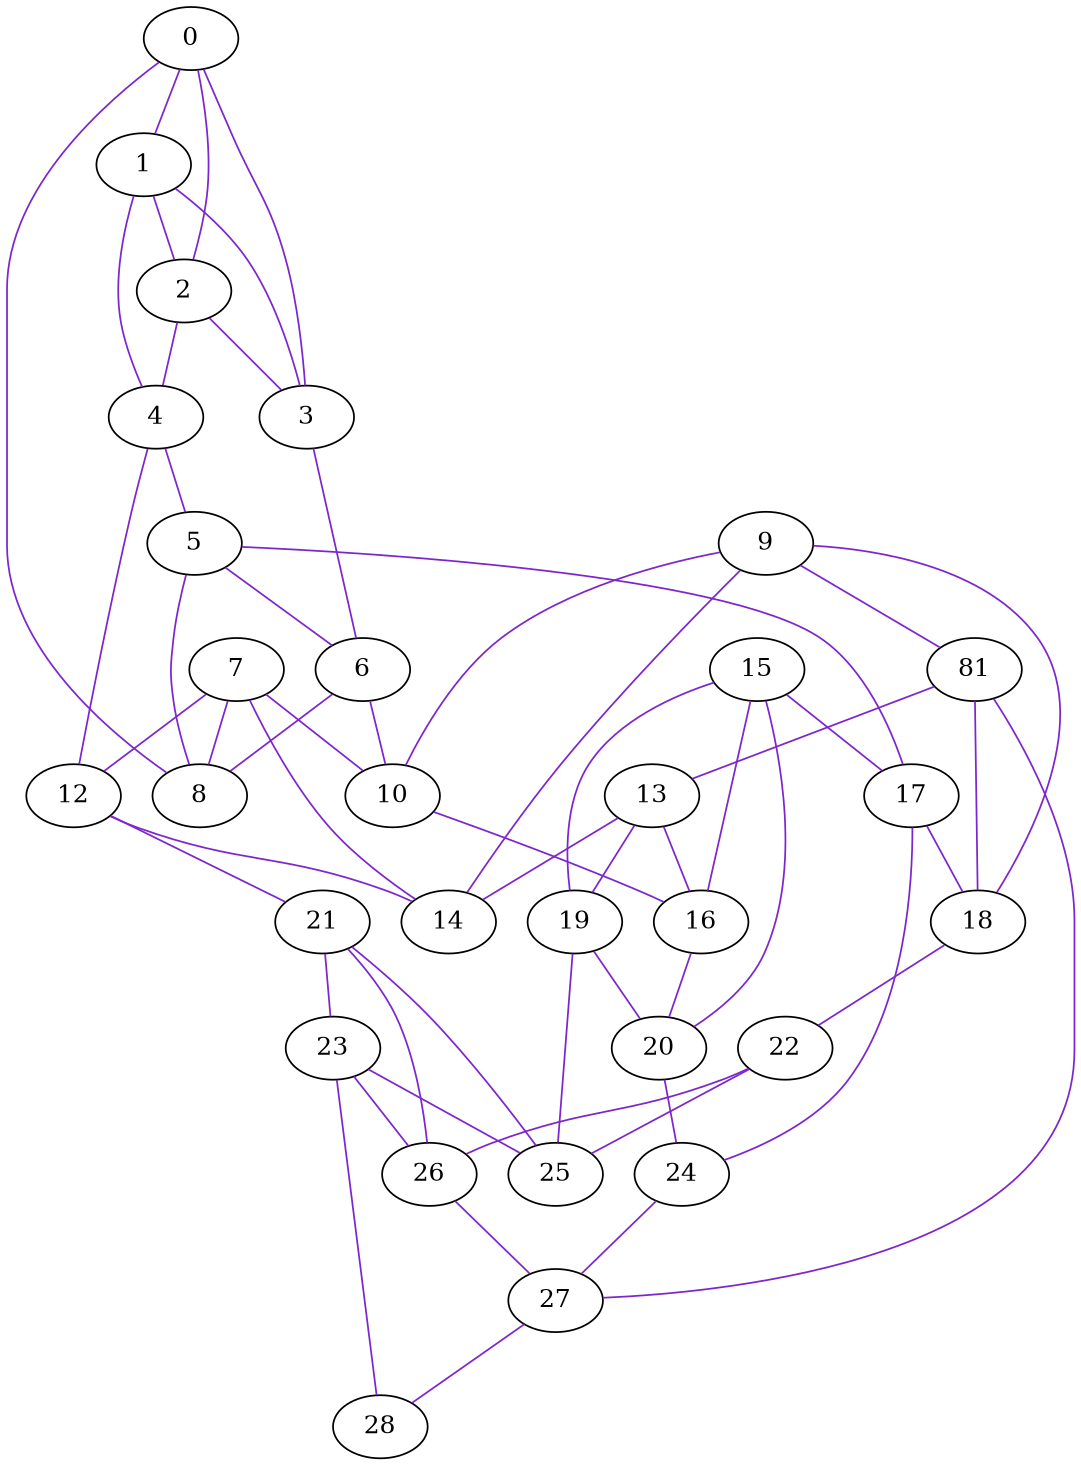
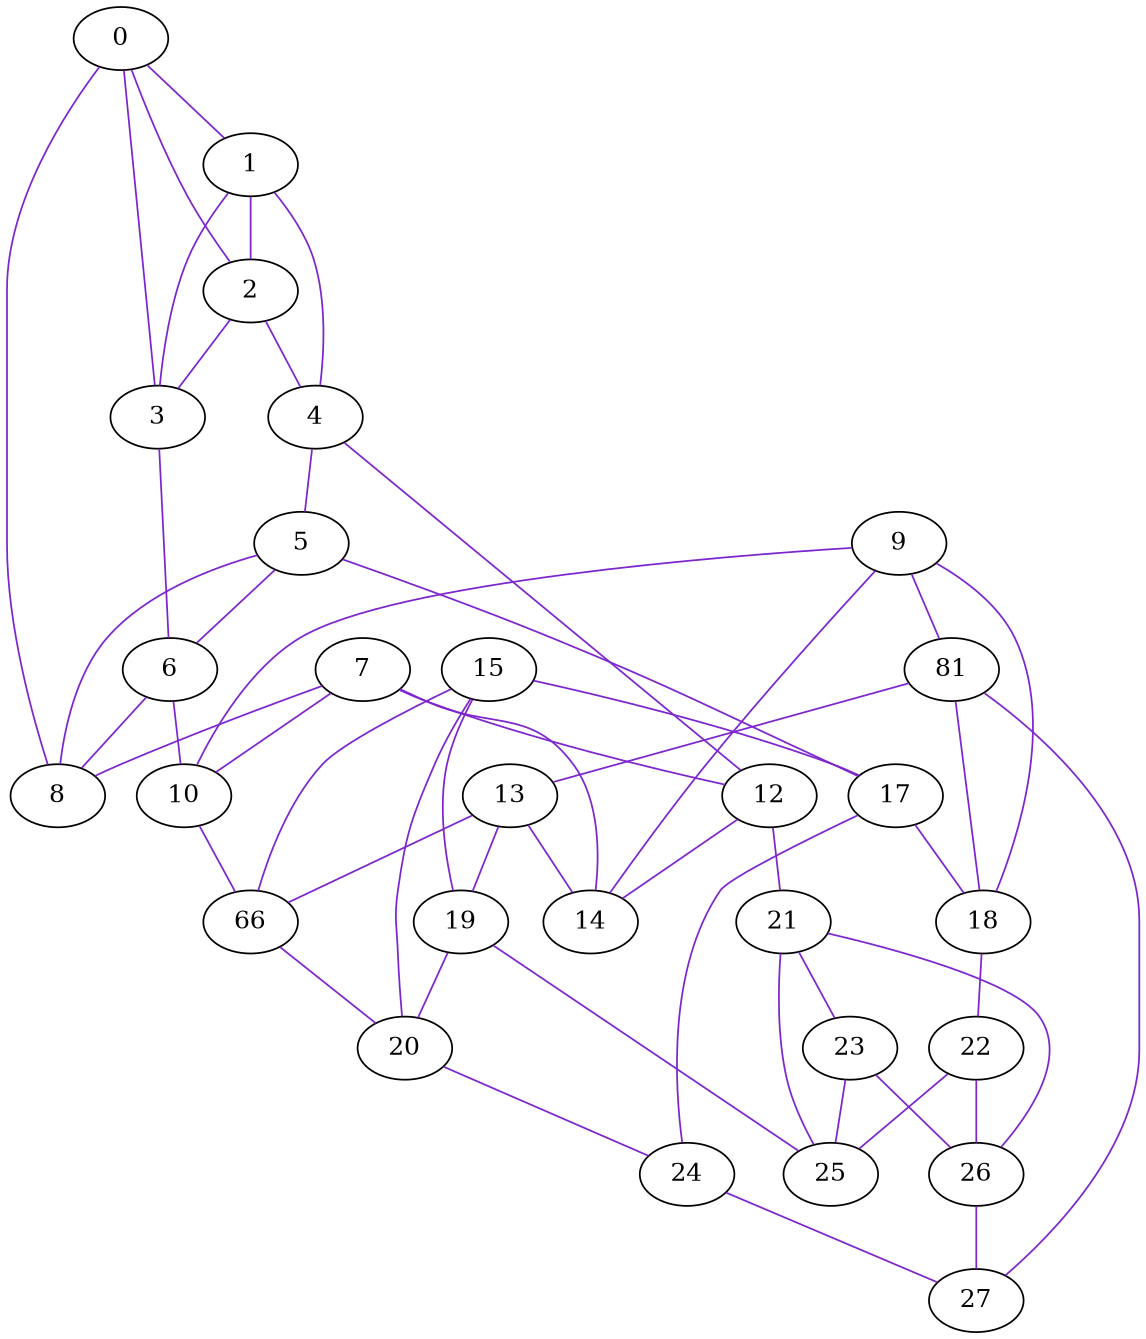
node "16": label "16" -> "66"
node "28": removed
